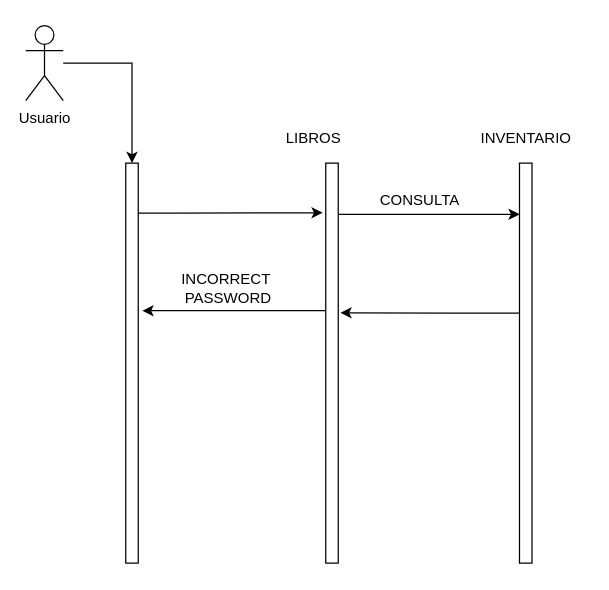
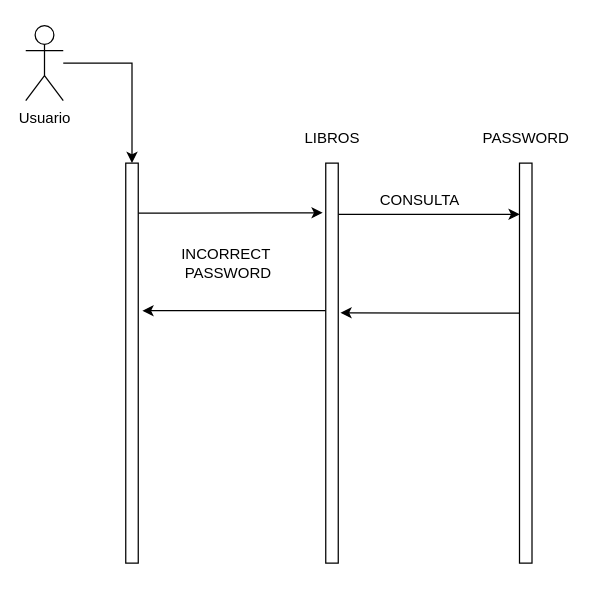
node "LIBROS": moved (313, 138) -> (332, 138)
node "INVENTARIO": label "INVENTARIO" -> "PASSWORD"
node "INCORRECT PASSWORD": moved (226, 288) -> (226, 263)
